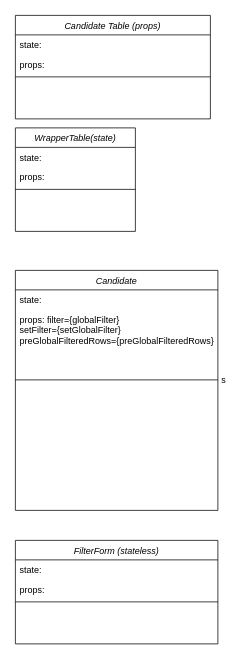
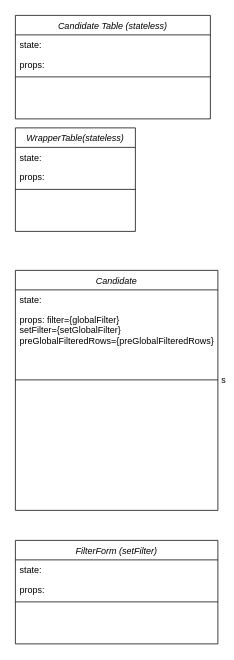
node "Candidate Table (props)": label "Candidate Table (props)" -> "Candidate Table (stateless)"
node "WrapperTable(state)": label "WrapperTable(state)" -> "WrapperTable(stateless)"
node "FilterForm (stateless)": label "FilterForm (stateless)" -> "FilterForm (setFilter)"
